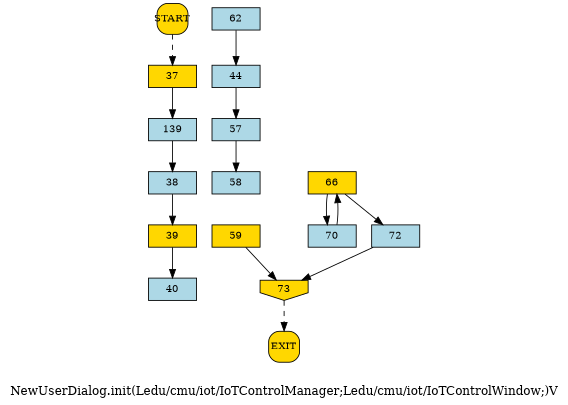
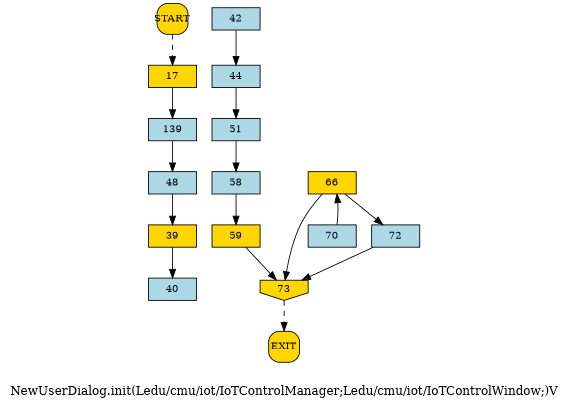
node "62": label "62" -> "42"
node "37": label "37" -> "17"
node "57": label "57" -> "51"
node "38": label "38" -> "48"
edge "58" -> "59": added
edge "66" -> "70": now "66" -> "73"
